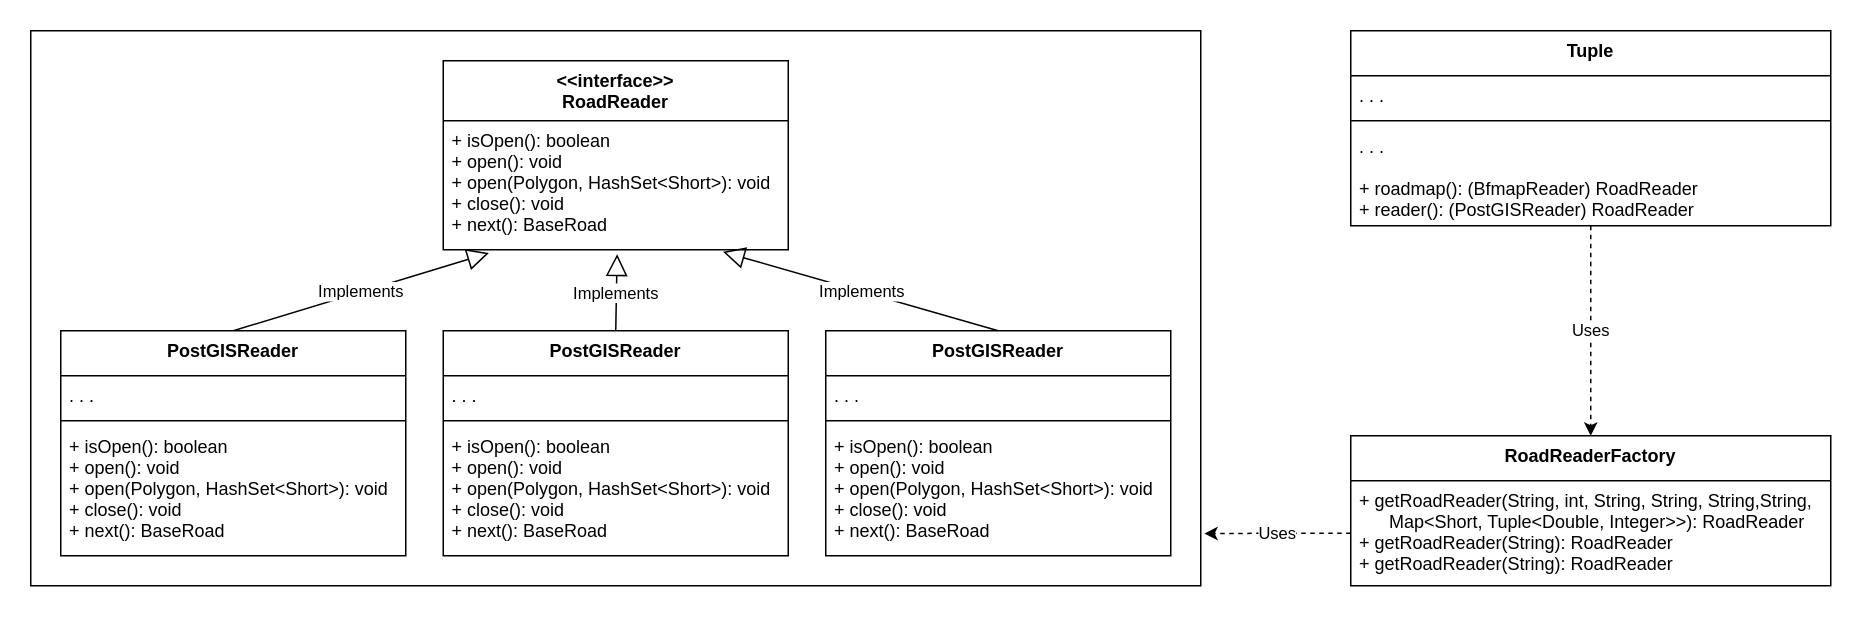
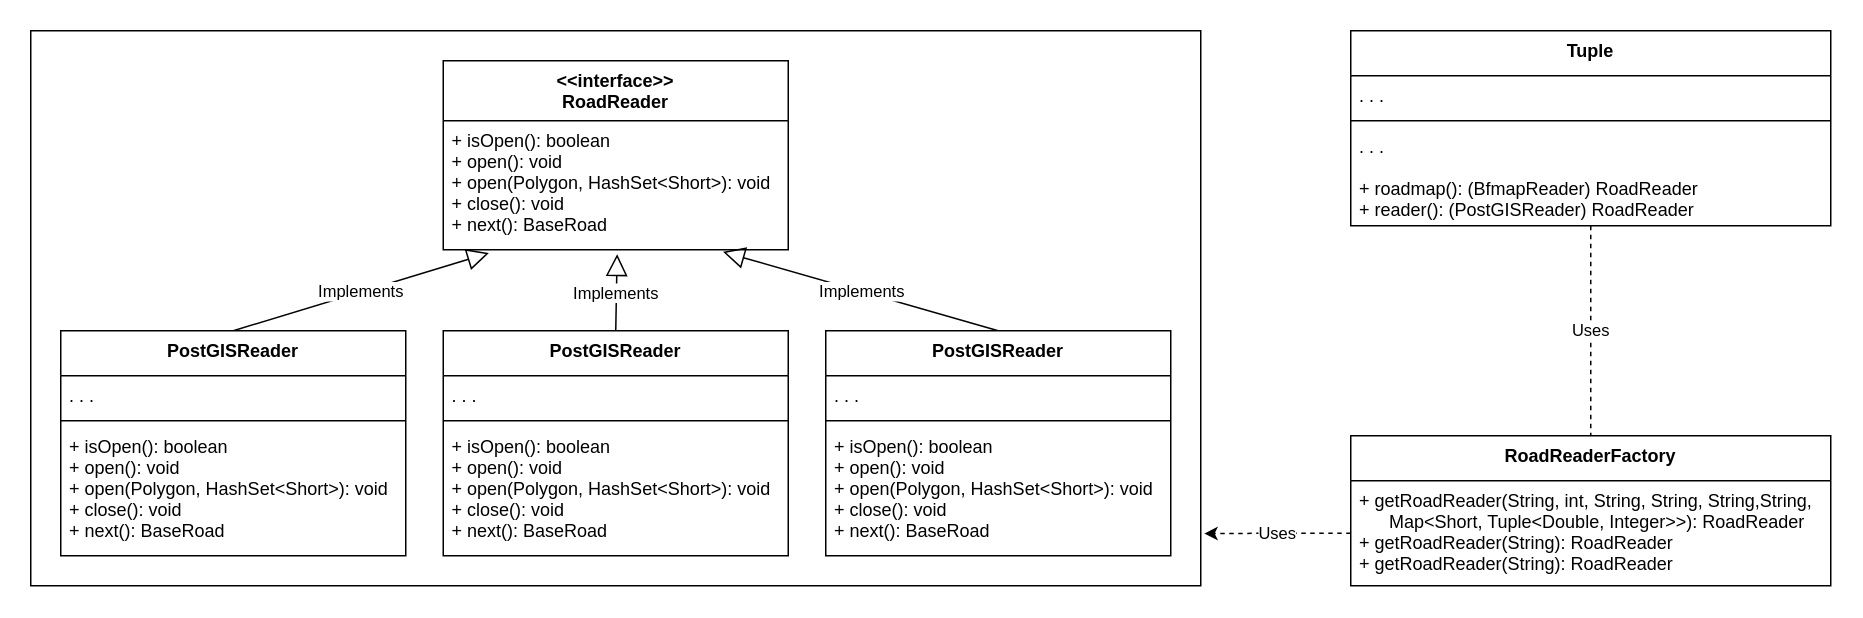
edge "Tuple" -> "RoadReaderFactory": arrowhead classic -> none
